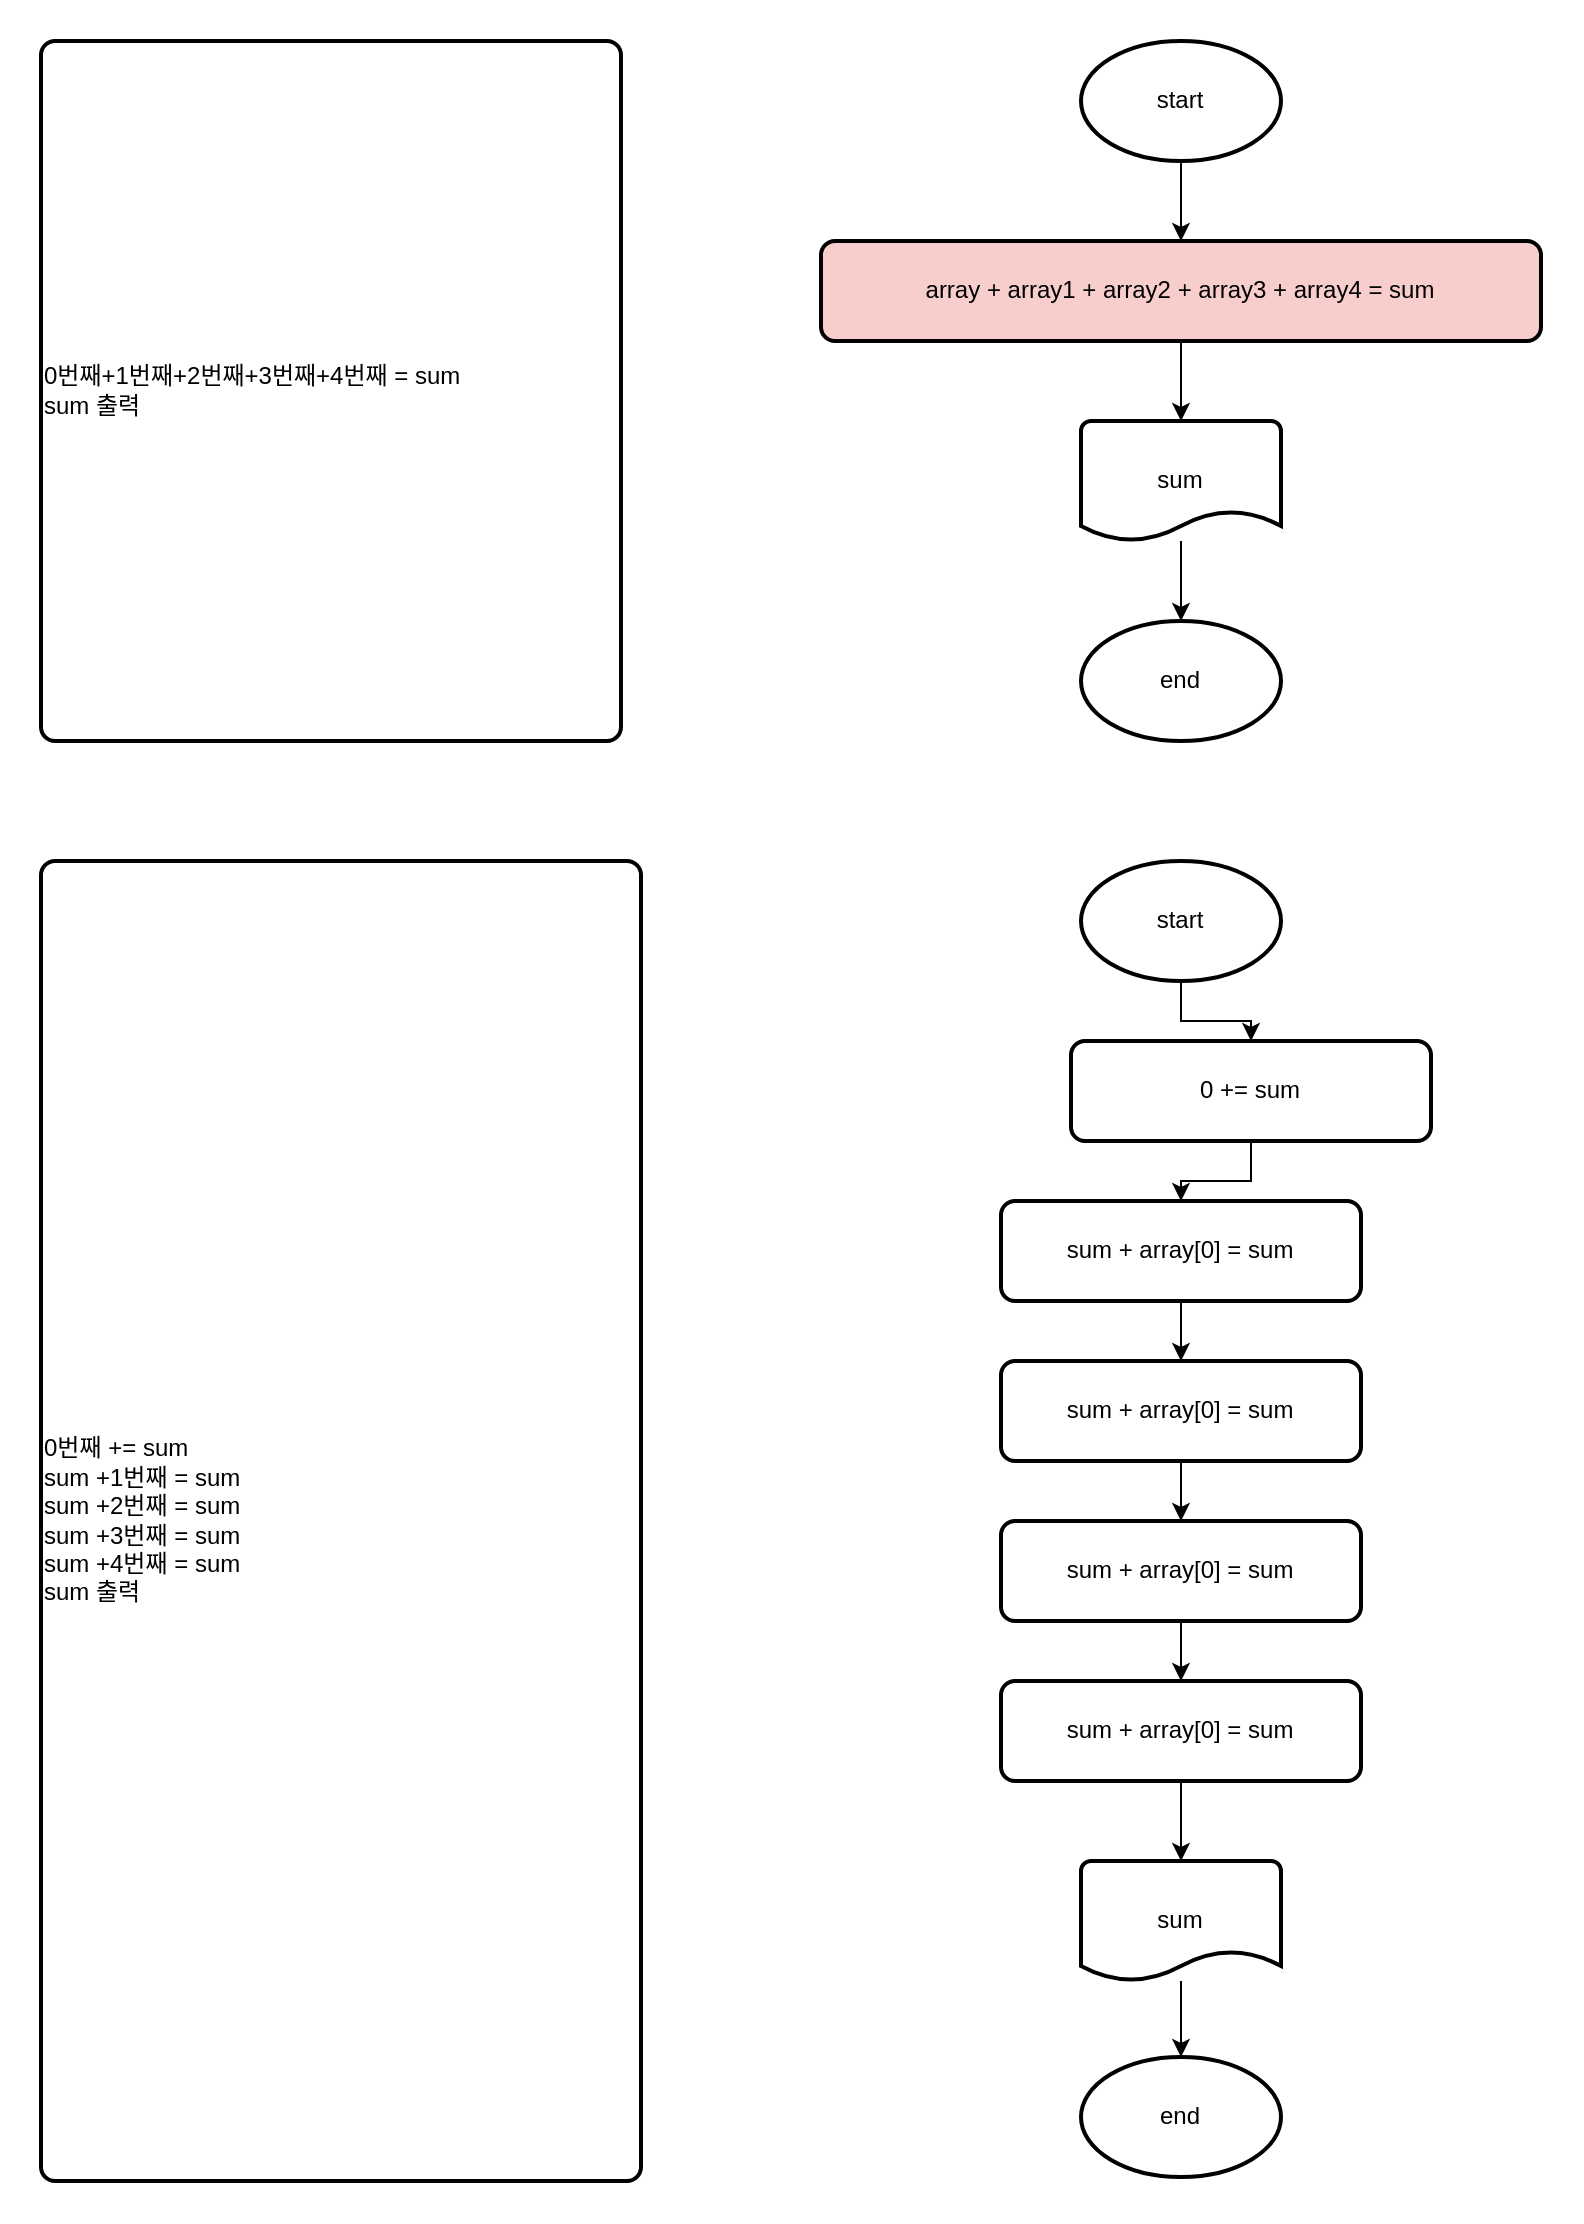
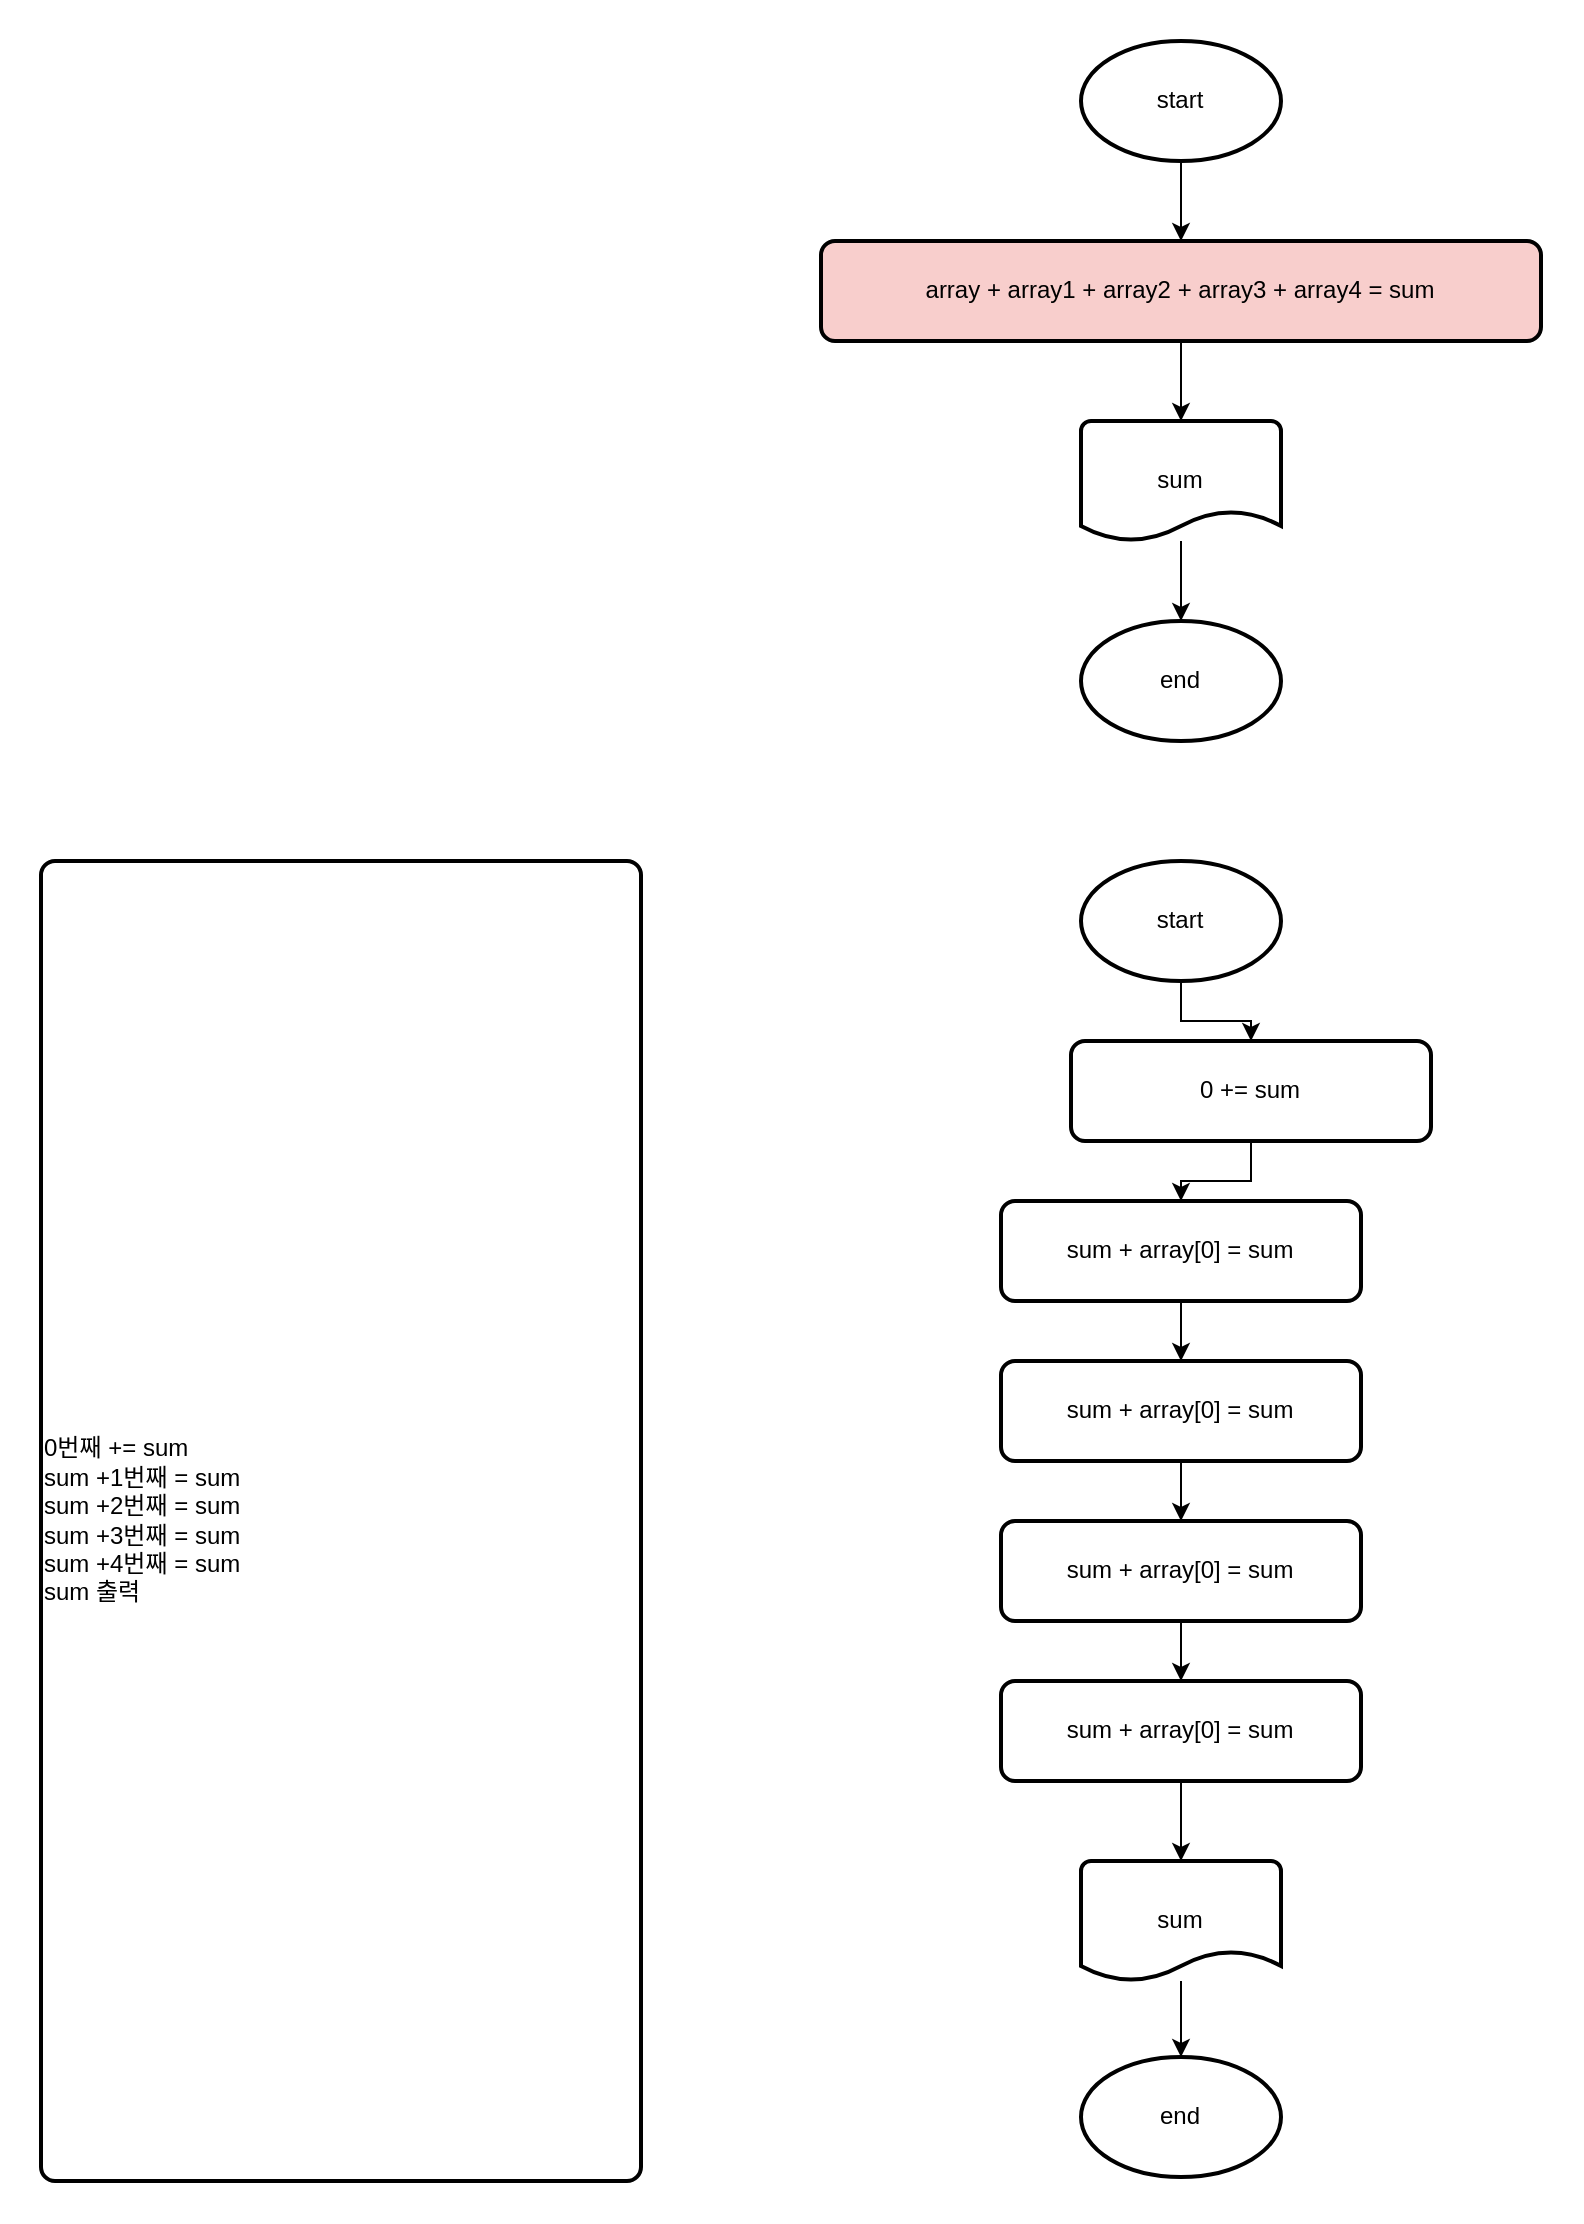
node "0번째+1번째+2번째+3번째+4번째 = sum sum 출력": removed
